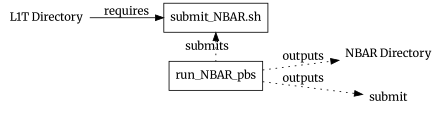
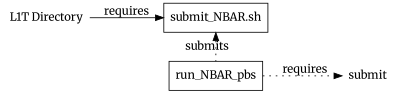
node "NBAR Directory": removed
edge "run_NBAR_pbs" -> "submit": label "outputs" -> "requires"
